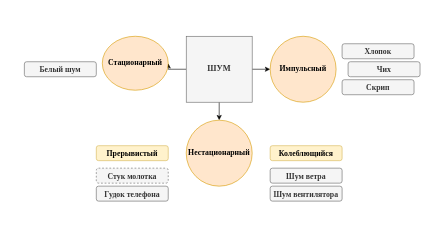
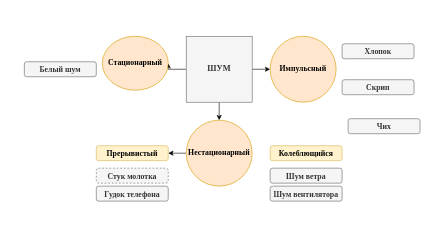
node "Чих": moved (384, 69) -> (384, 126)
edge "Нестационарный" -> "Прерывистый": added
